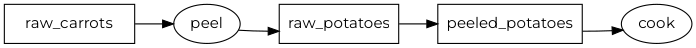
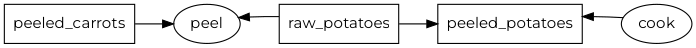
node "raw_carrots": label "raw_carrots" -> "peeled_carrots"
edge "peel" -> "raw_potatoes": reversed
edge "peeled_potatoes" -> "cook": reversed
